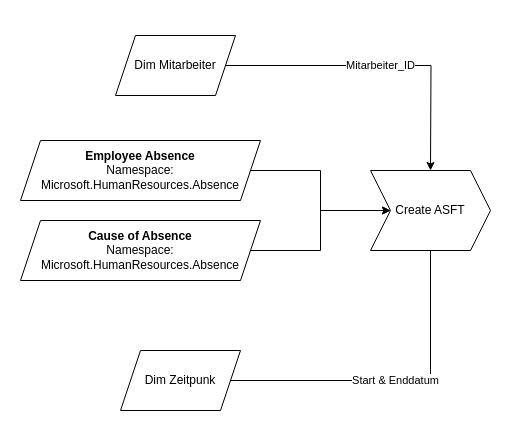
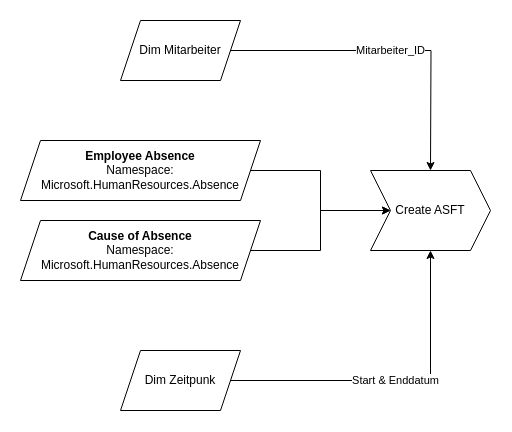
node "Dim Mitarbeiter": moved (176, 66) -> (181, 51)
edge "Create ASFT" -- "Dim Zeitpunk": arrowhead none -> classic
